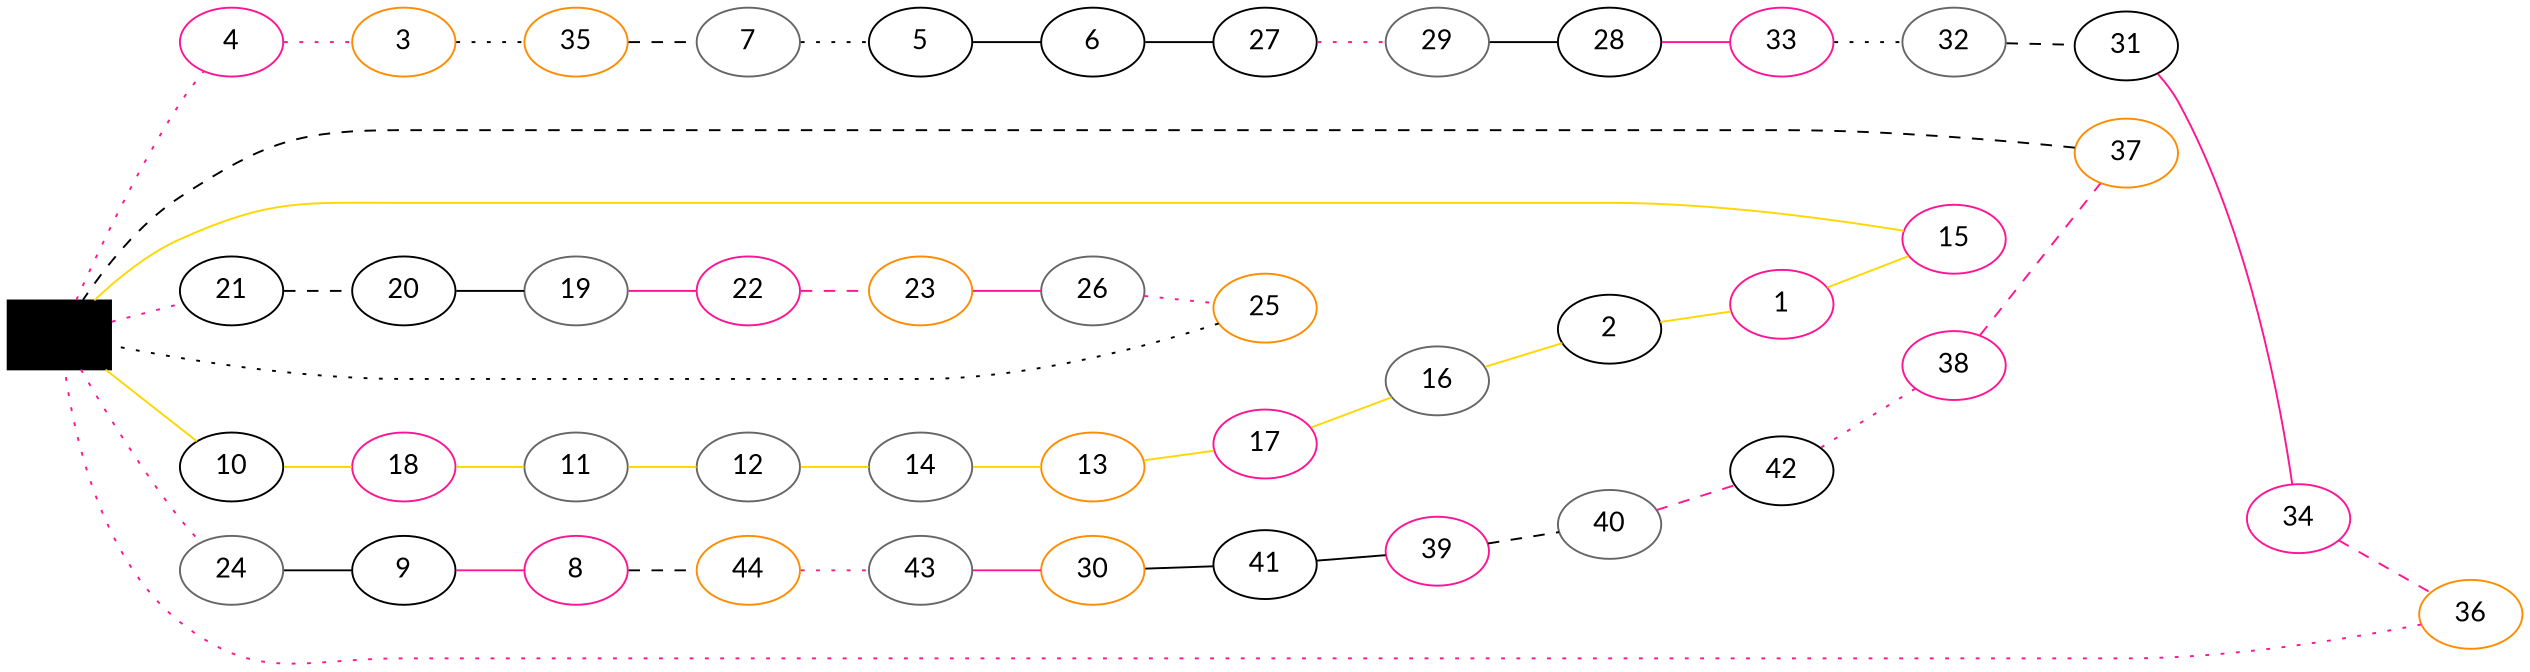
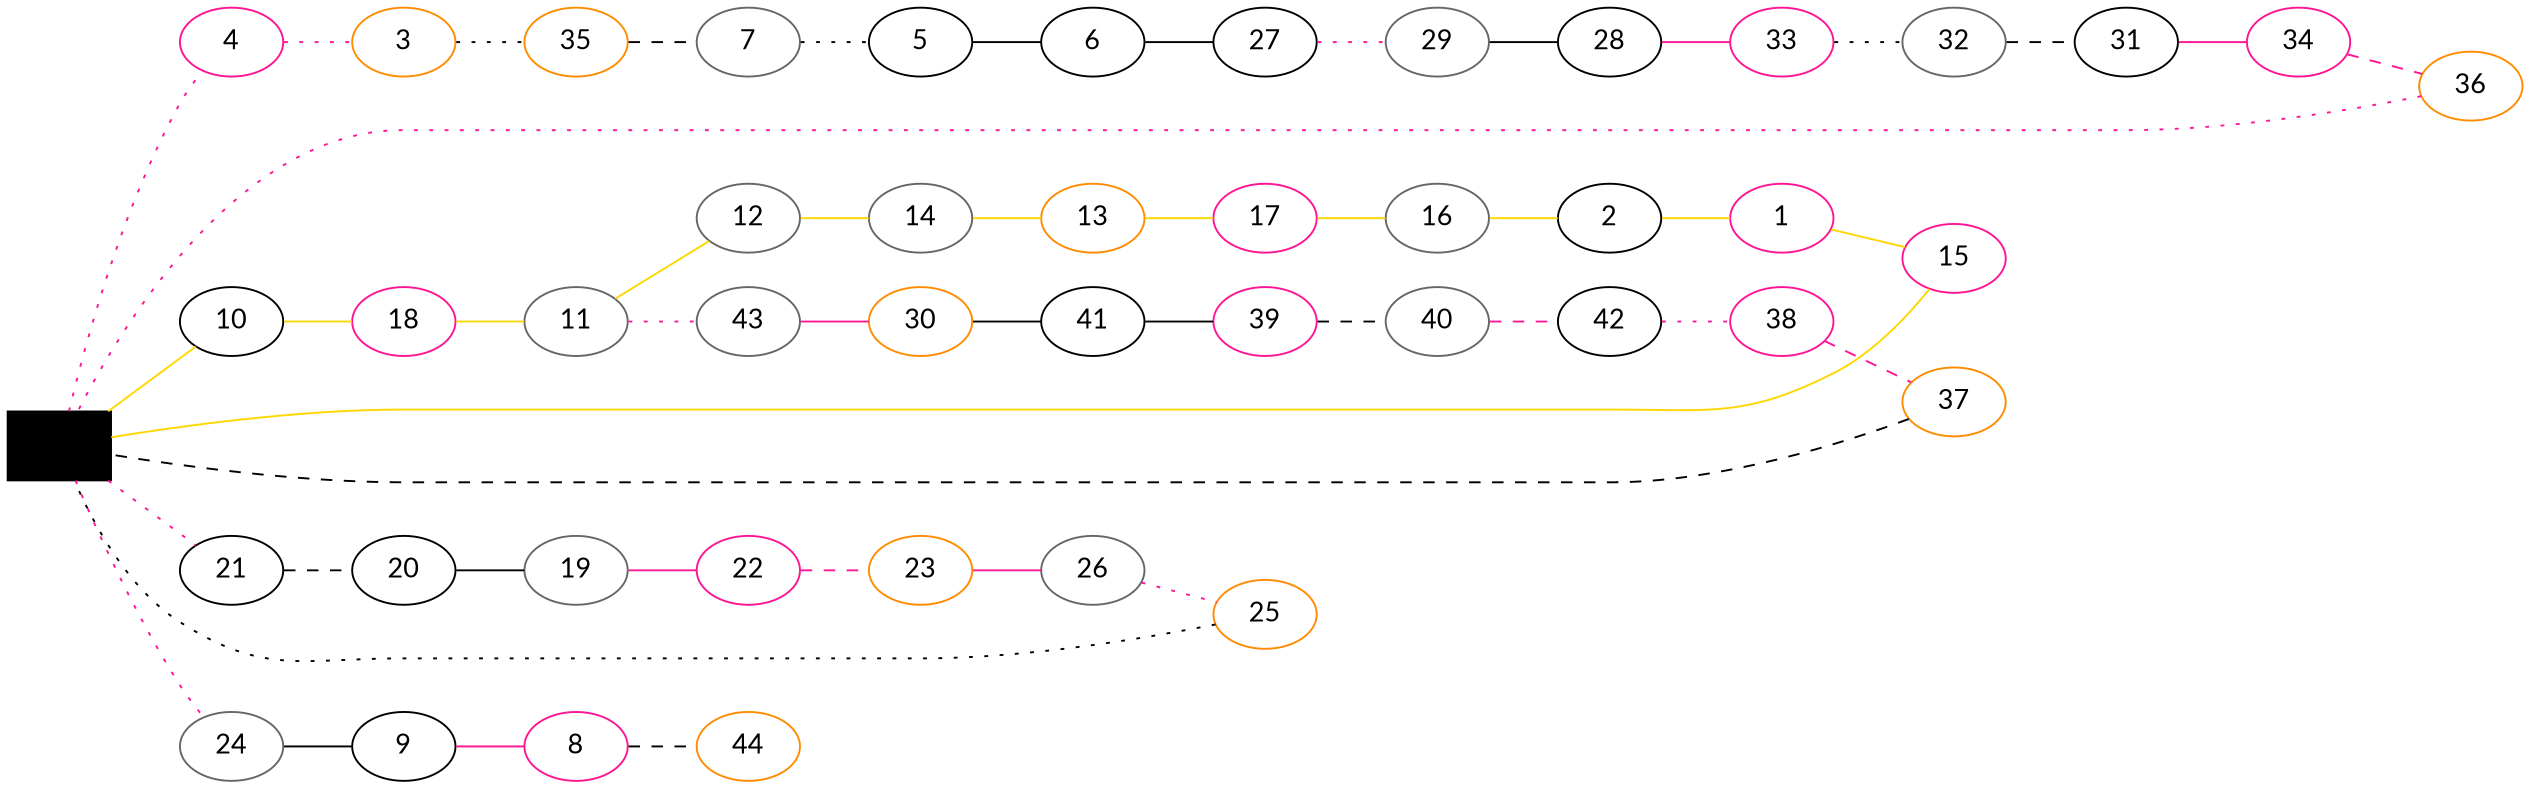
edge "44" -- "43": now "11" -- "43"
